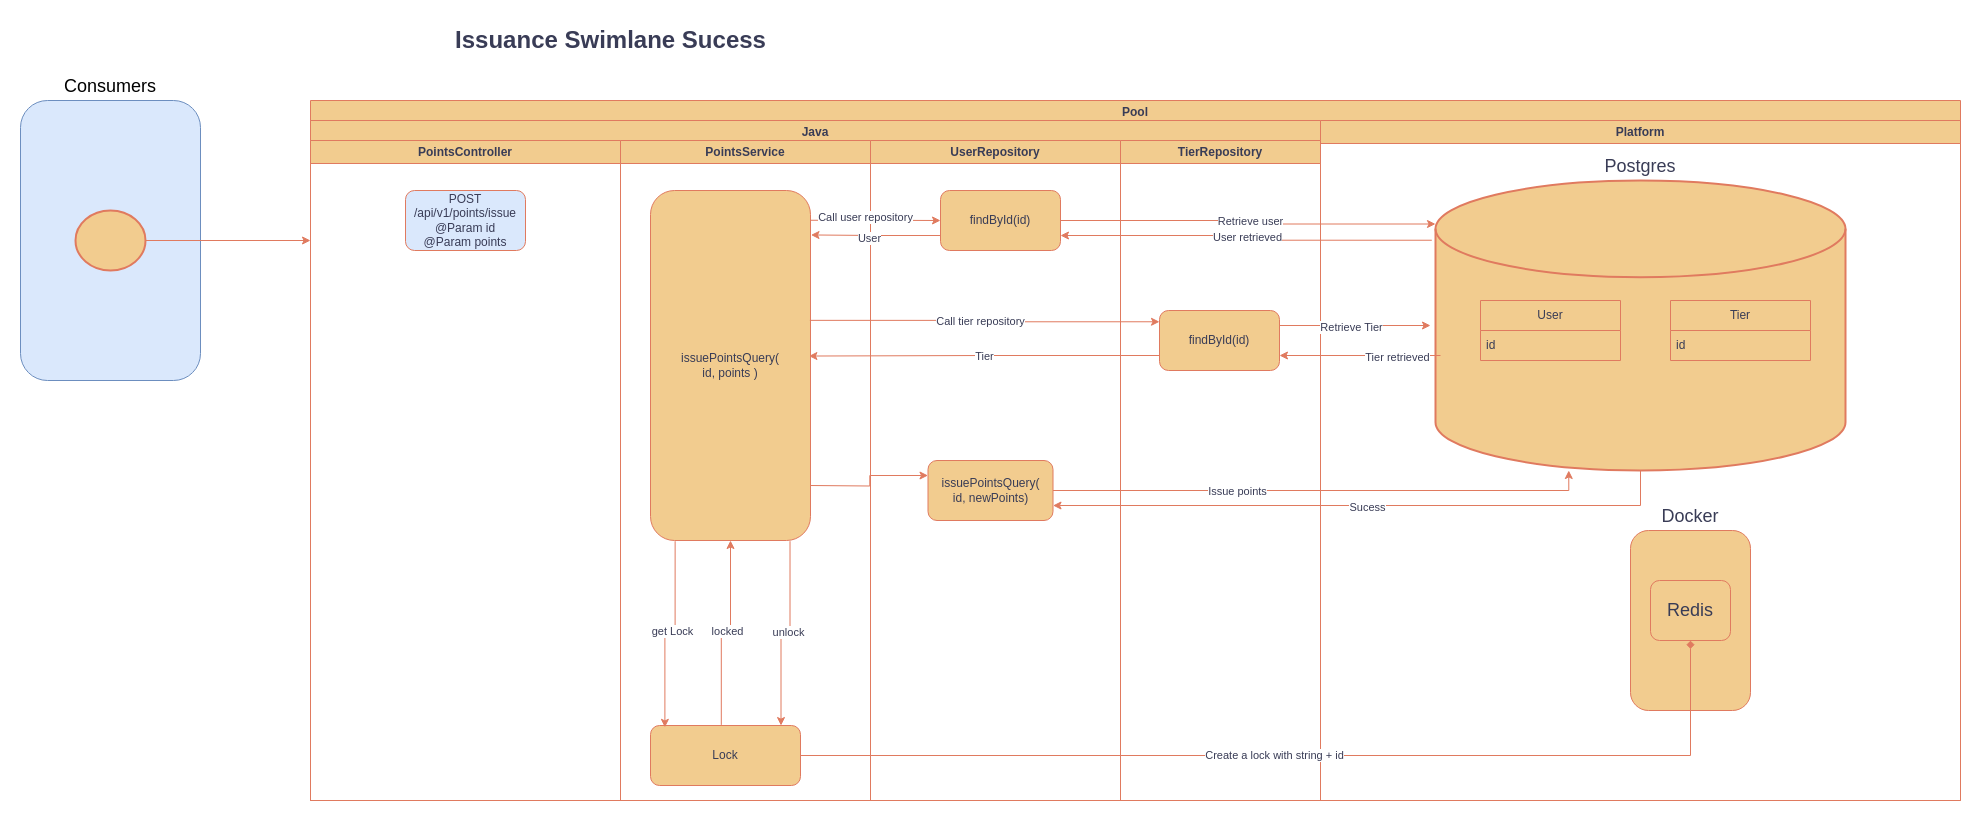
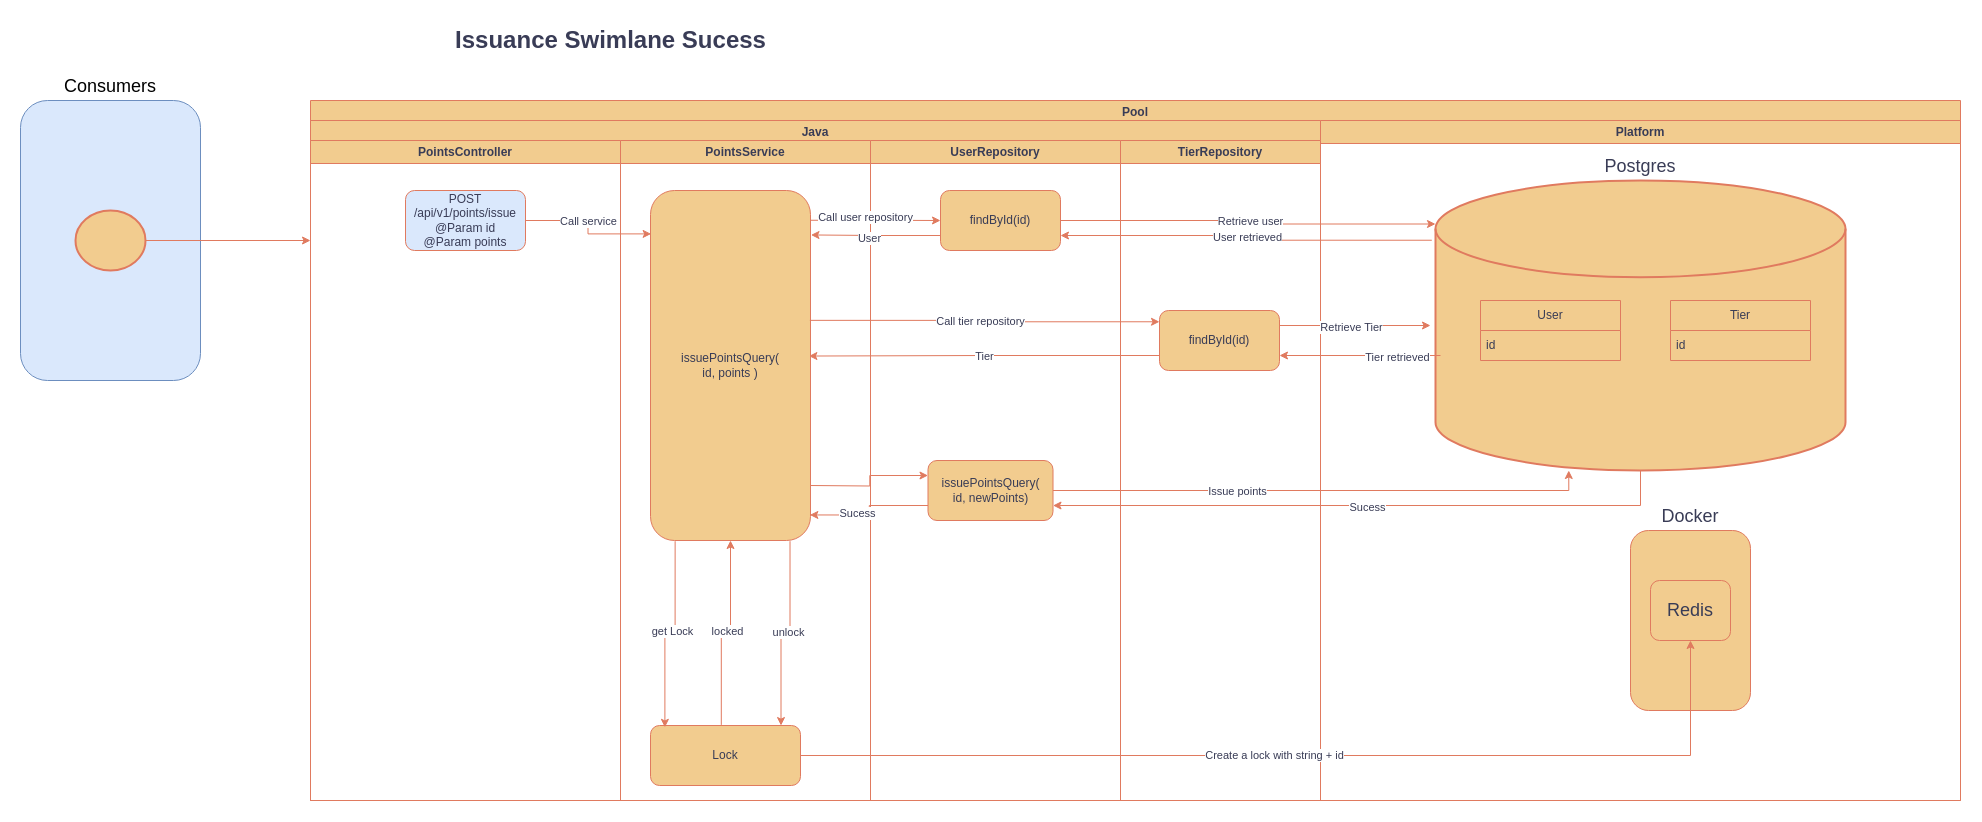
edge "POST /api/v1/points/issue @Param id @Param points" -> "issuePointsQuery( id, points )": added, label "Call service"
edge "issuePointsQuery( id, newPoints)" -> "issuePointsQuery( id, points )": added, label "Sucess"
edge "Lock" -> "Redis": arrowhead diamond -> classic
